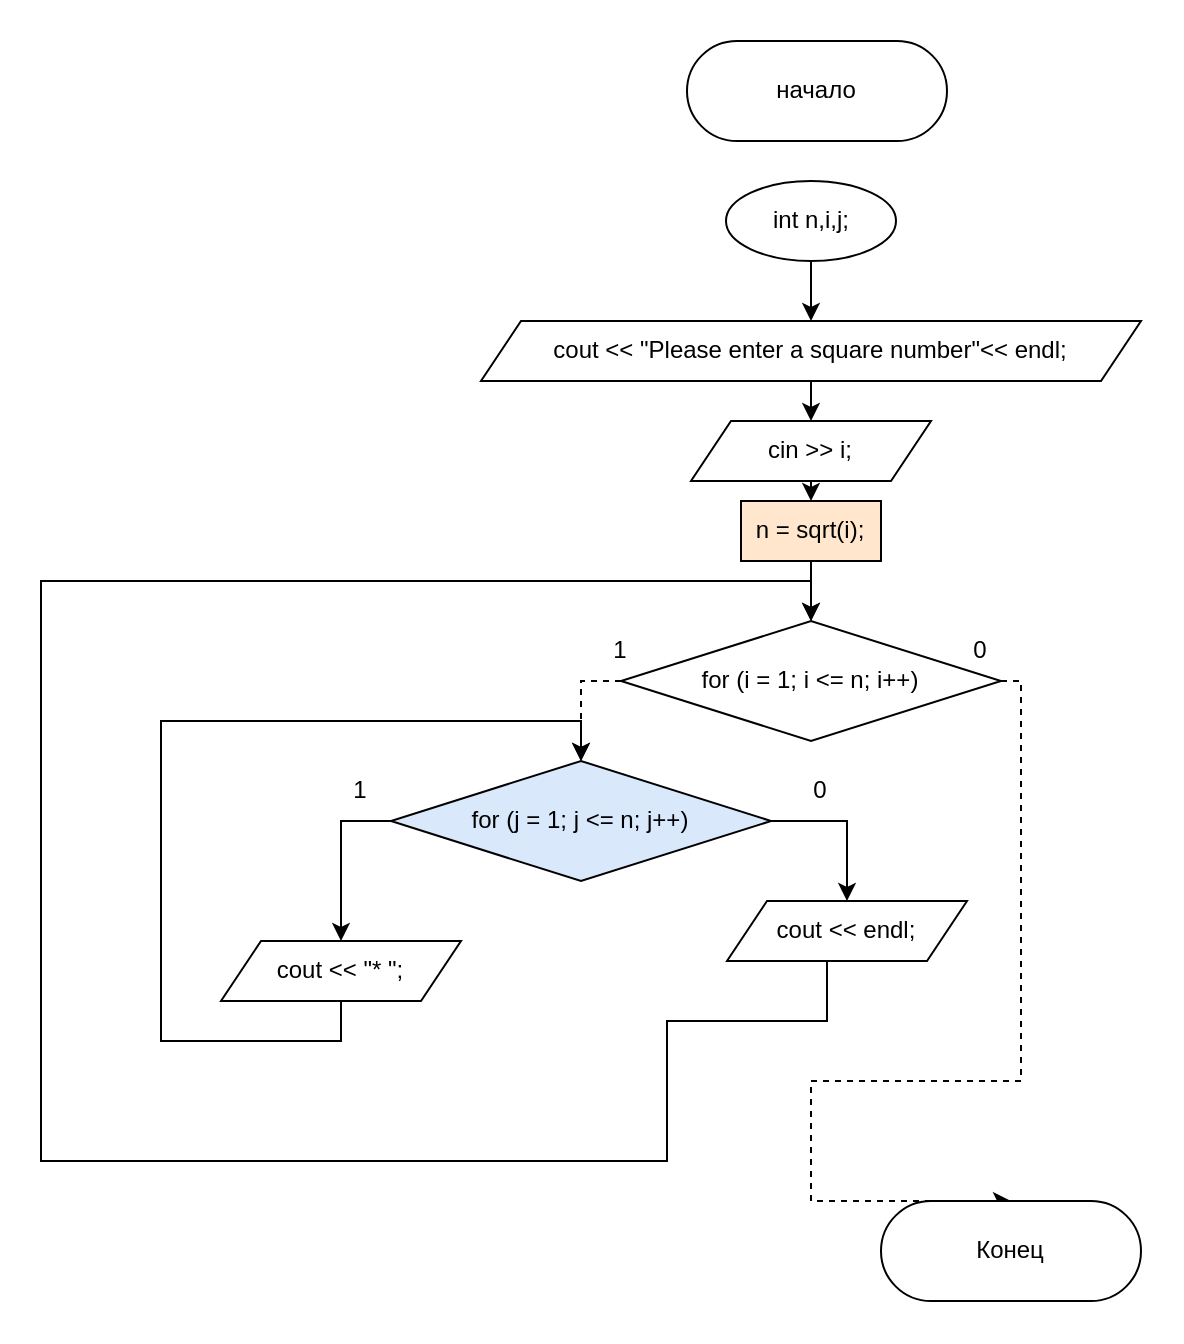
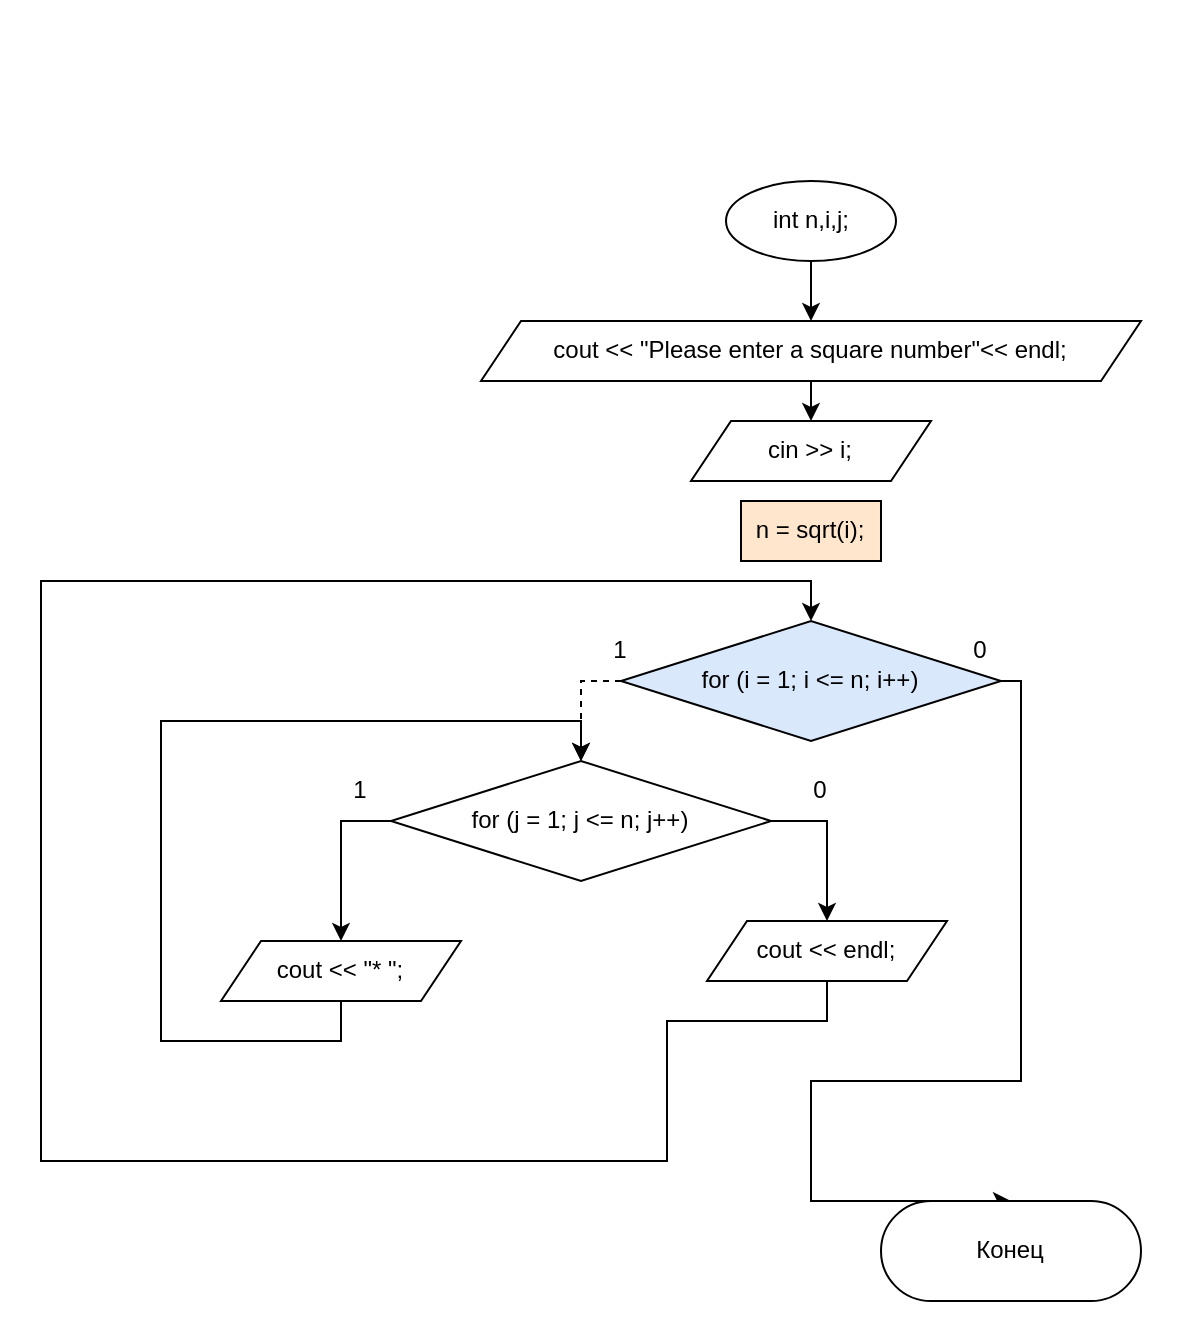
node "начало": removed
edge "cin >> i;" -> "n = sqrt(i);": removed
edge "n = sqrt(i);" -> "for (i = 1; i <= n; i++)": removed
node "for (i = 1; i <= n; i++)": fillcolor #ffffff -> #dae8fc
node "for (j = 1; j <= n; j++)": fillcolor #dae8fc -> #ffffff
node "cout << endl;": moved (847, 931) -> (827, 951)
edge "for (i = 1; i <= n; i++)" -> "Конец": style dashed -> solid
